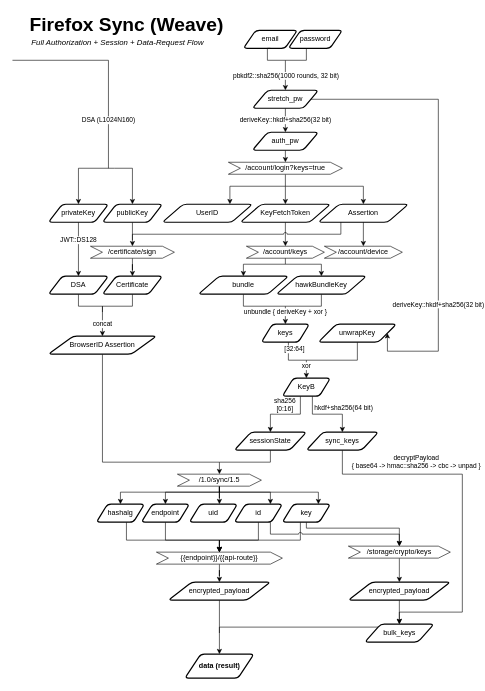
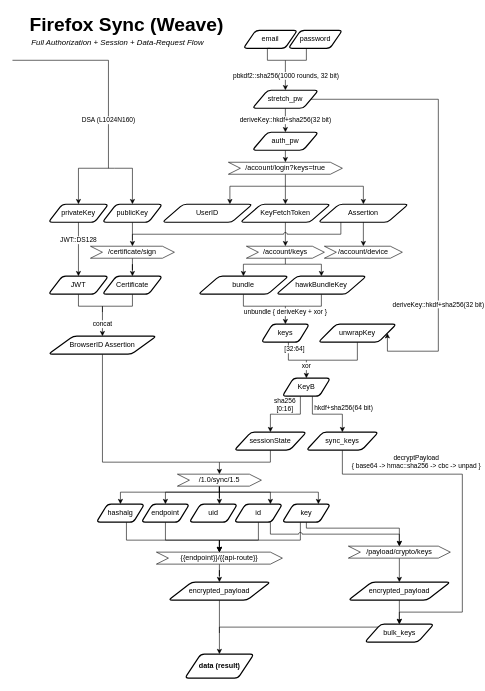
node "DSA": label "DSA" -> "JWT"
node "/storage/crypto/keys": label "/storage/crypto/keys" -> "/payload/crypto/keys"
